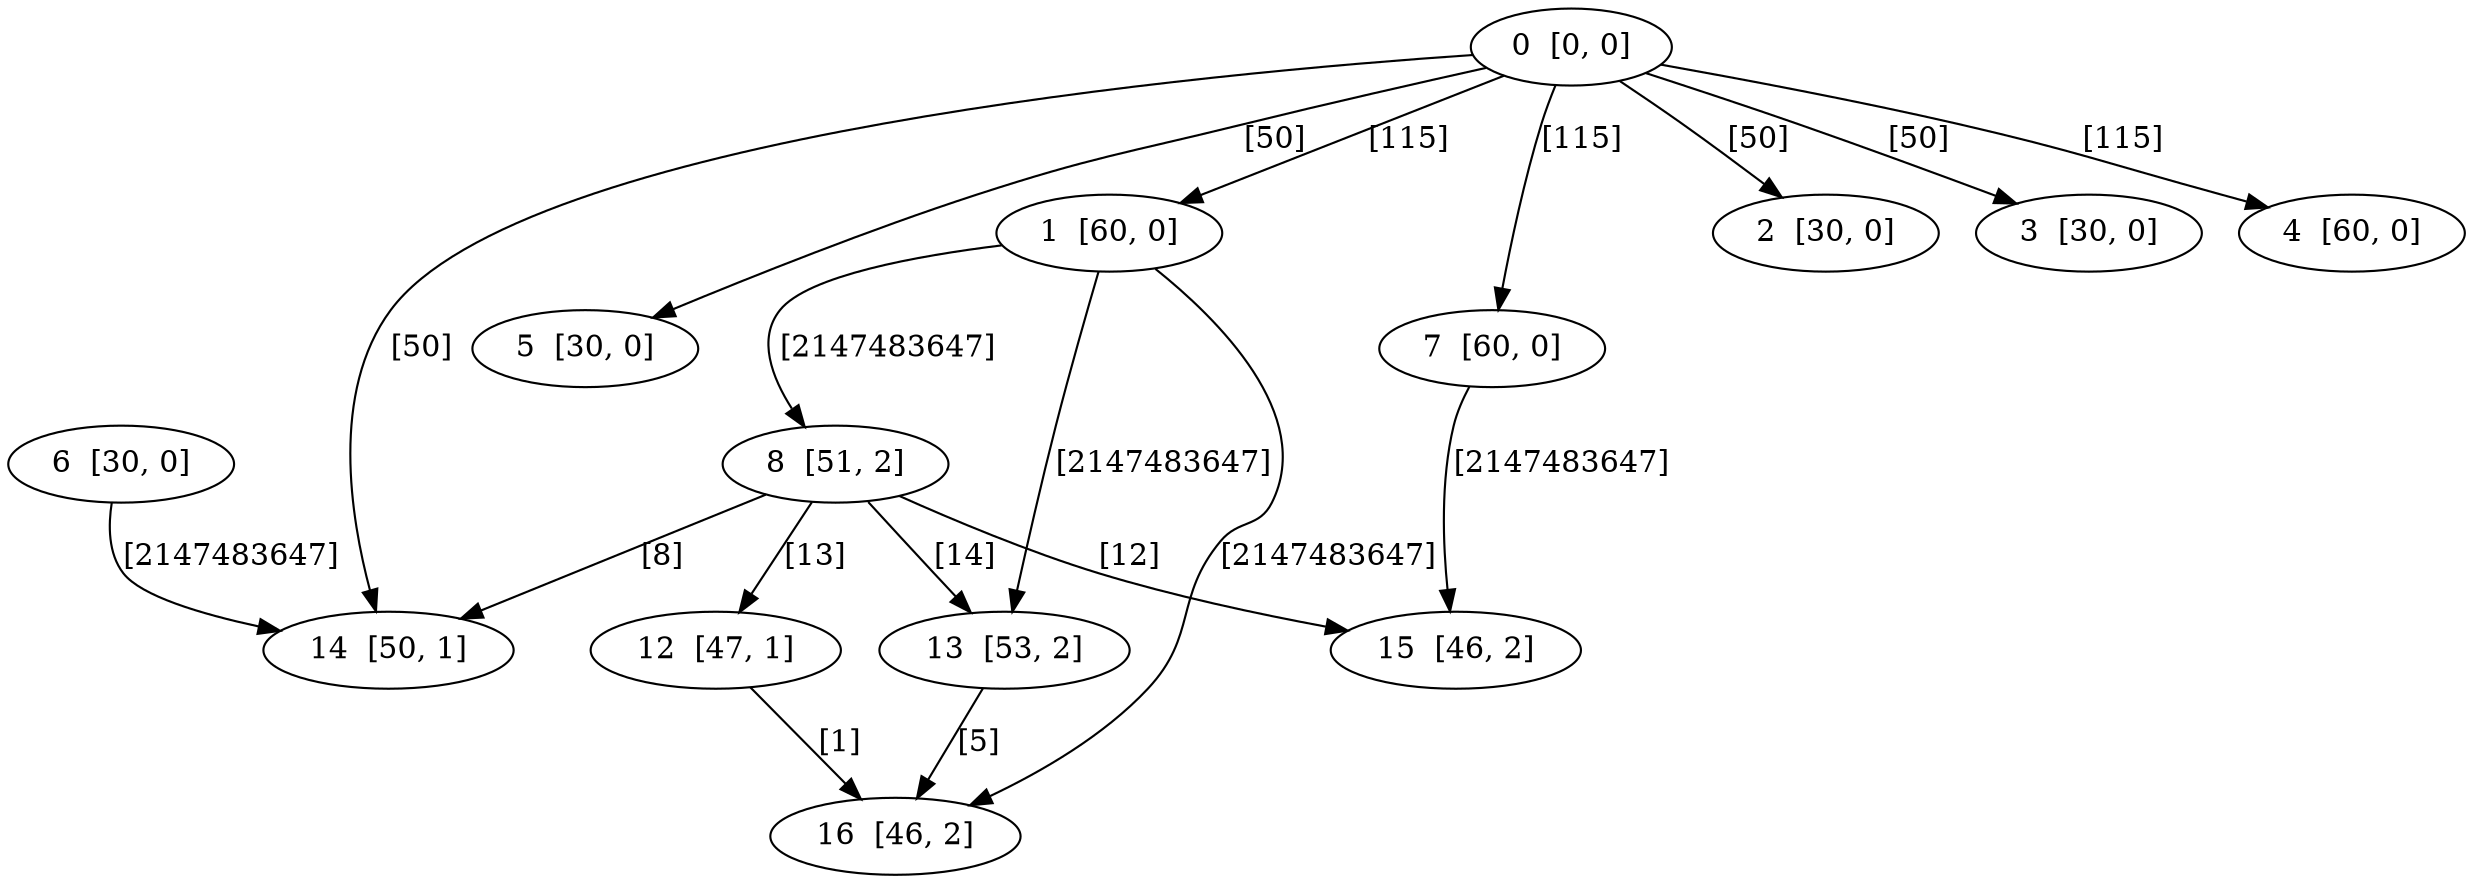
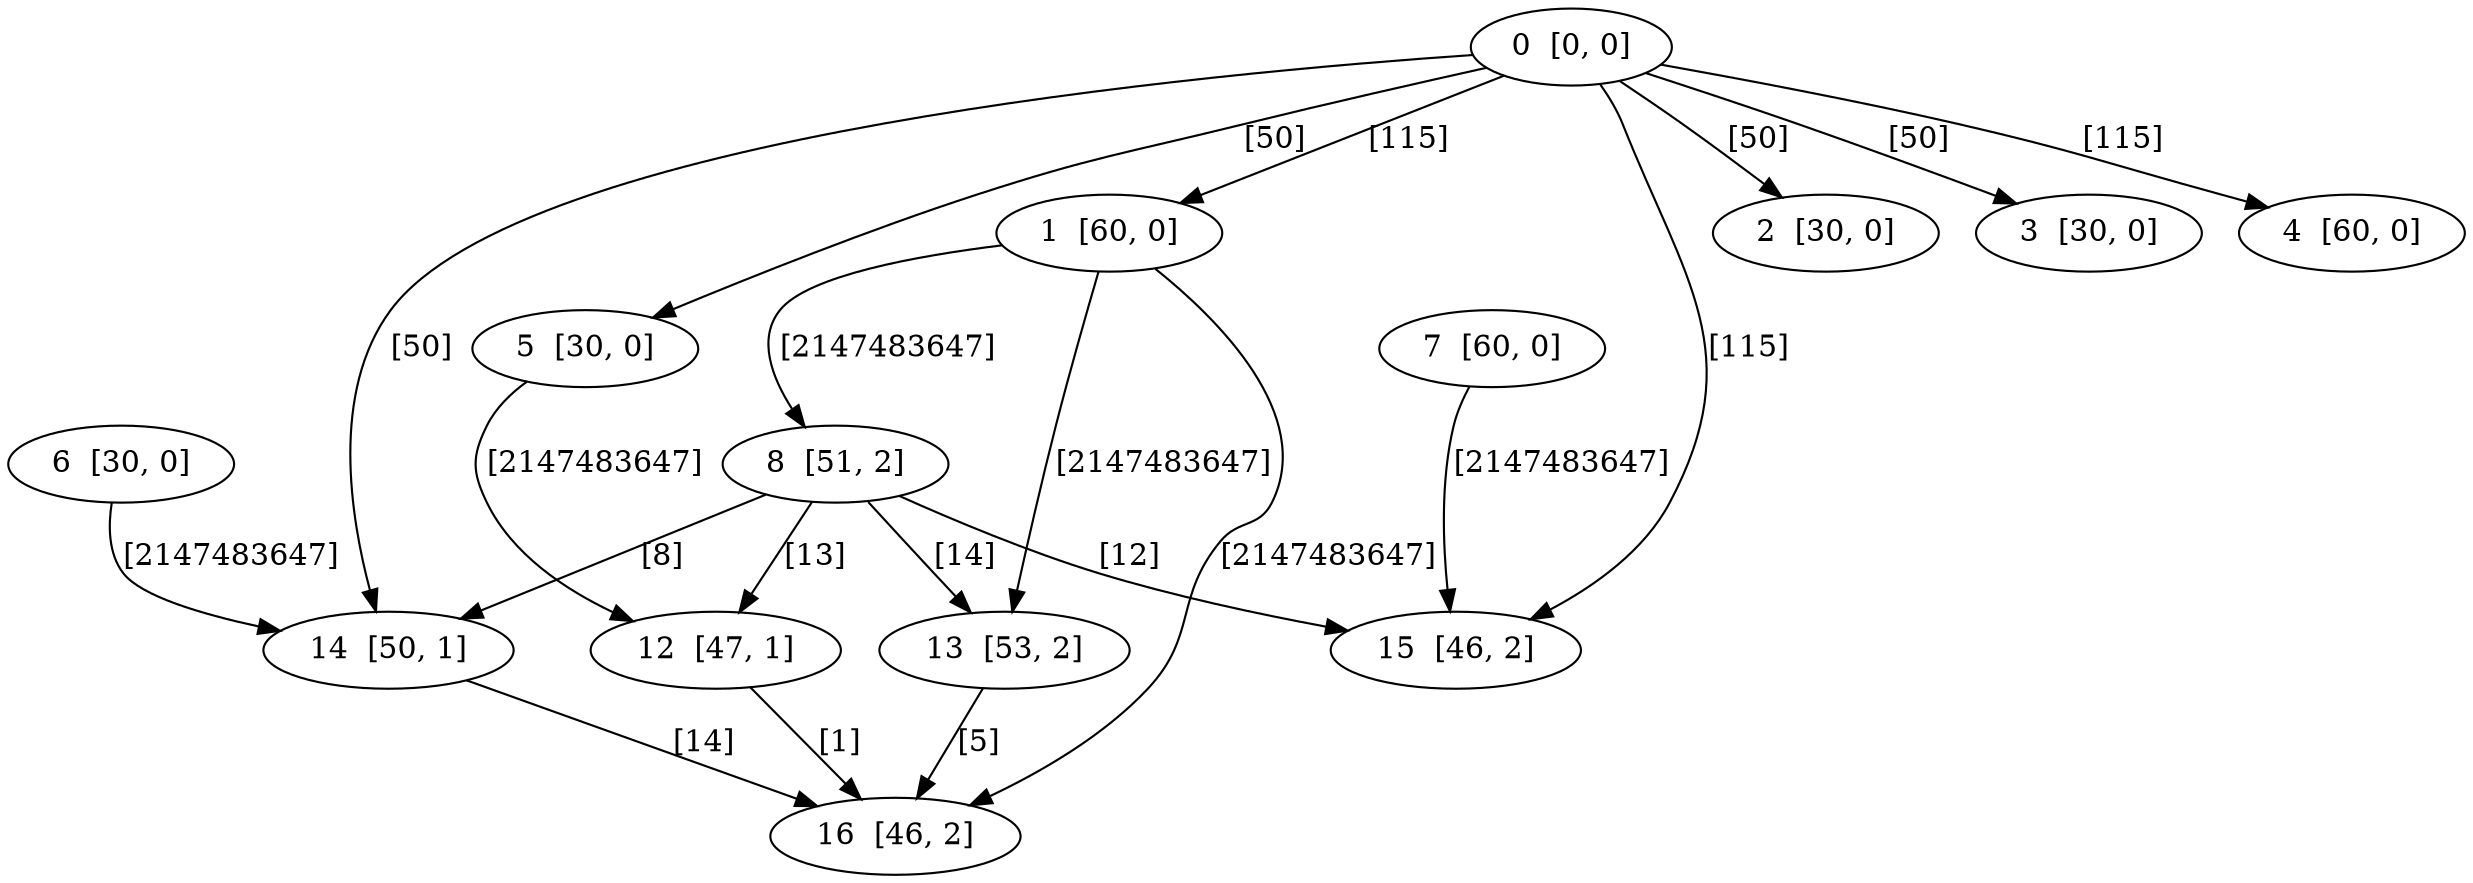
edge "0  [0, 0]" -> "7  [60, 0]": now "0  [0, 0]" -> "15  [46, 2]"
edge "5  [30, 0]" -> "12  [47, 1]": added, label "[2147483647]"
edge "14  [50, 1]" -> "16  [46, 2]": added, label "[14]"
